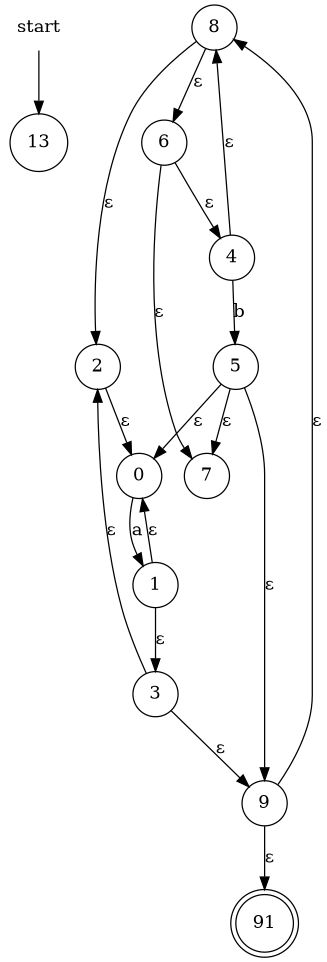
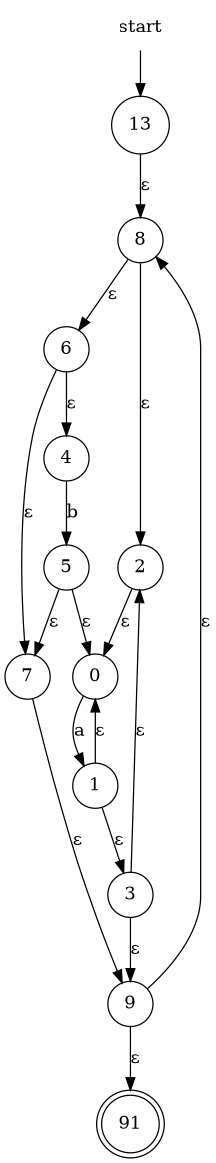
edge "4" -> "8": now "13" -> "8"
edge "5" -> "9": now "7" -> "9"
